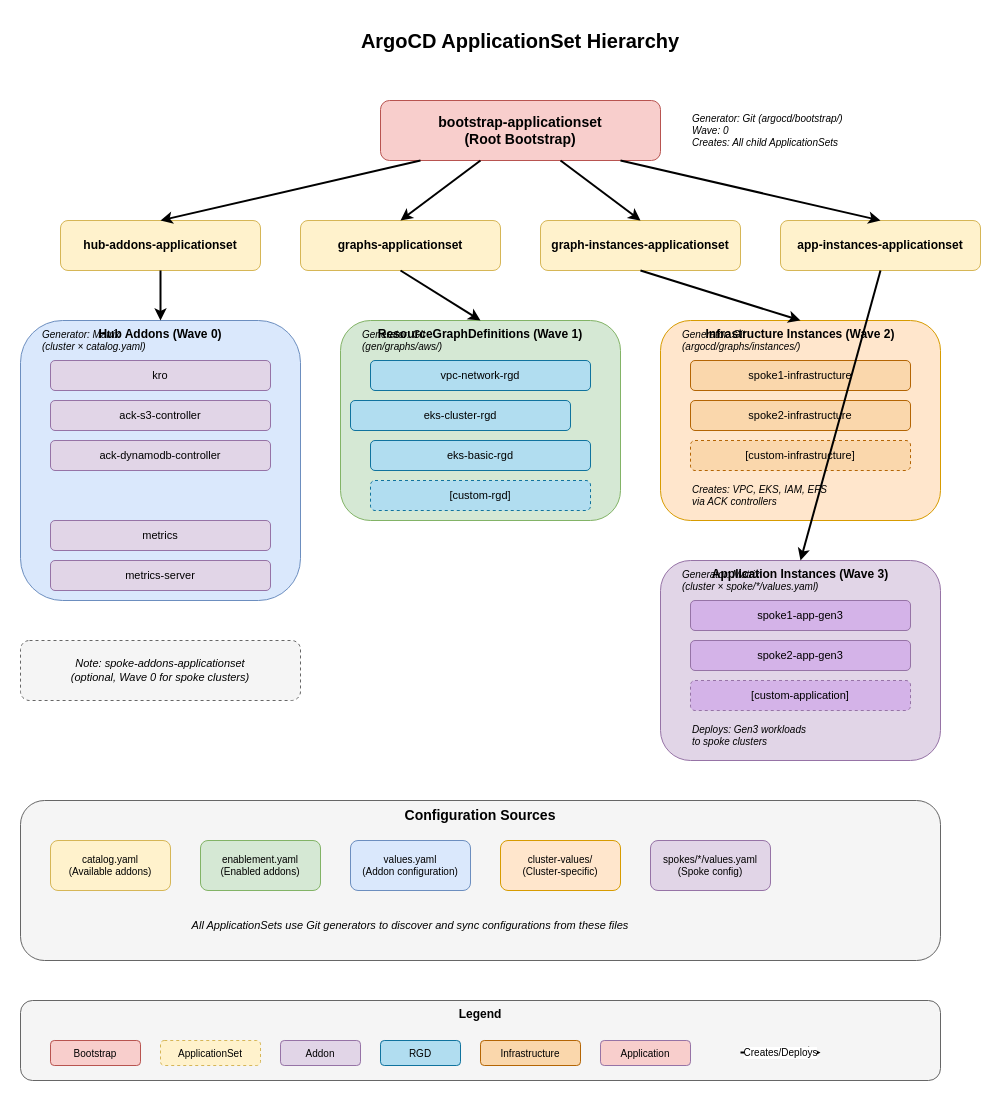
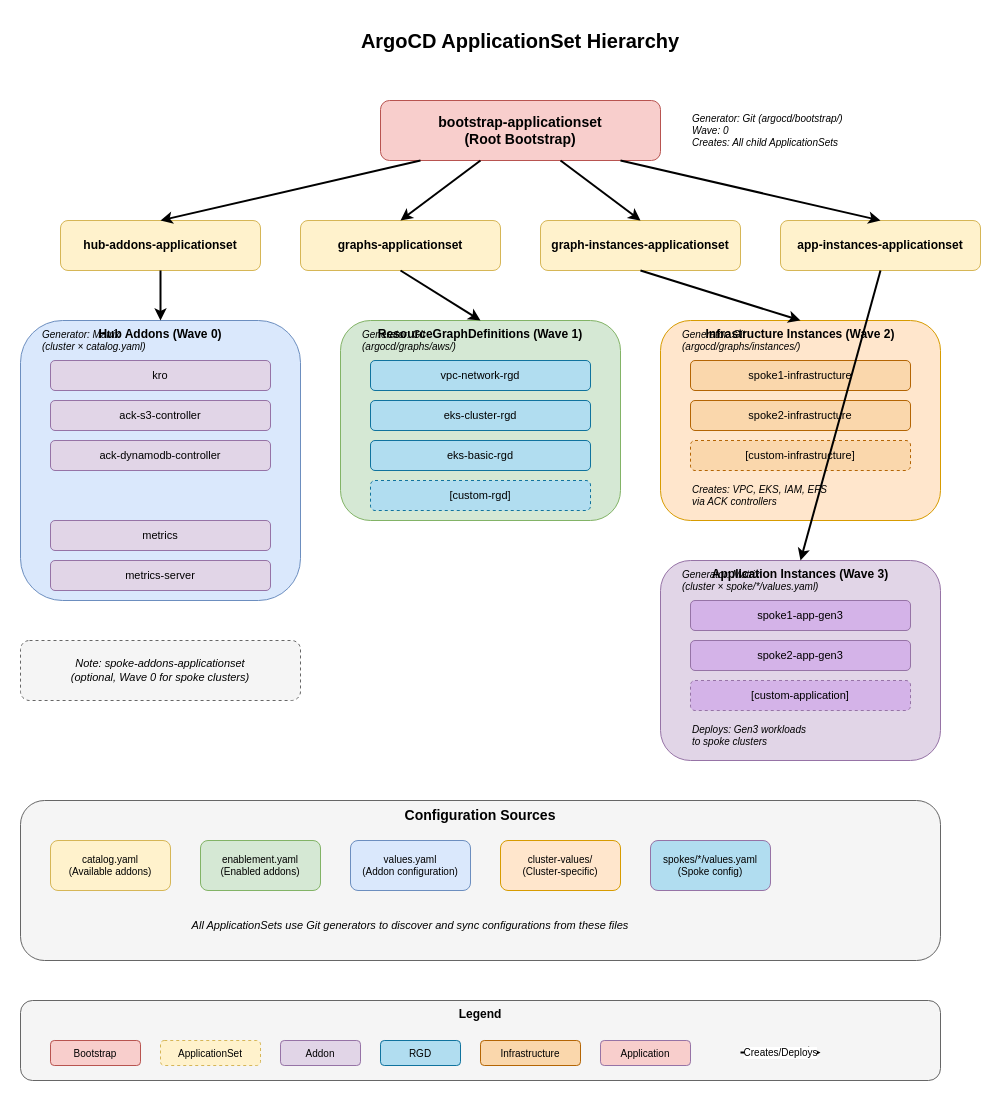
node "Generator: Git (gen/graphs/aws/)": label "Generator: Git (gen/graphs/aws/)" -> "Generator: Git (argocd/graphs/aws/)"
node "eks-cluster-rgd": moved (461, 416) -> (481, 416)
node "spokes/*/values.yaml (Spoke config)": fillcolor #e1d5e7 -> #b1ddf0
